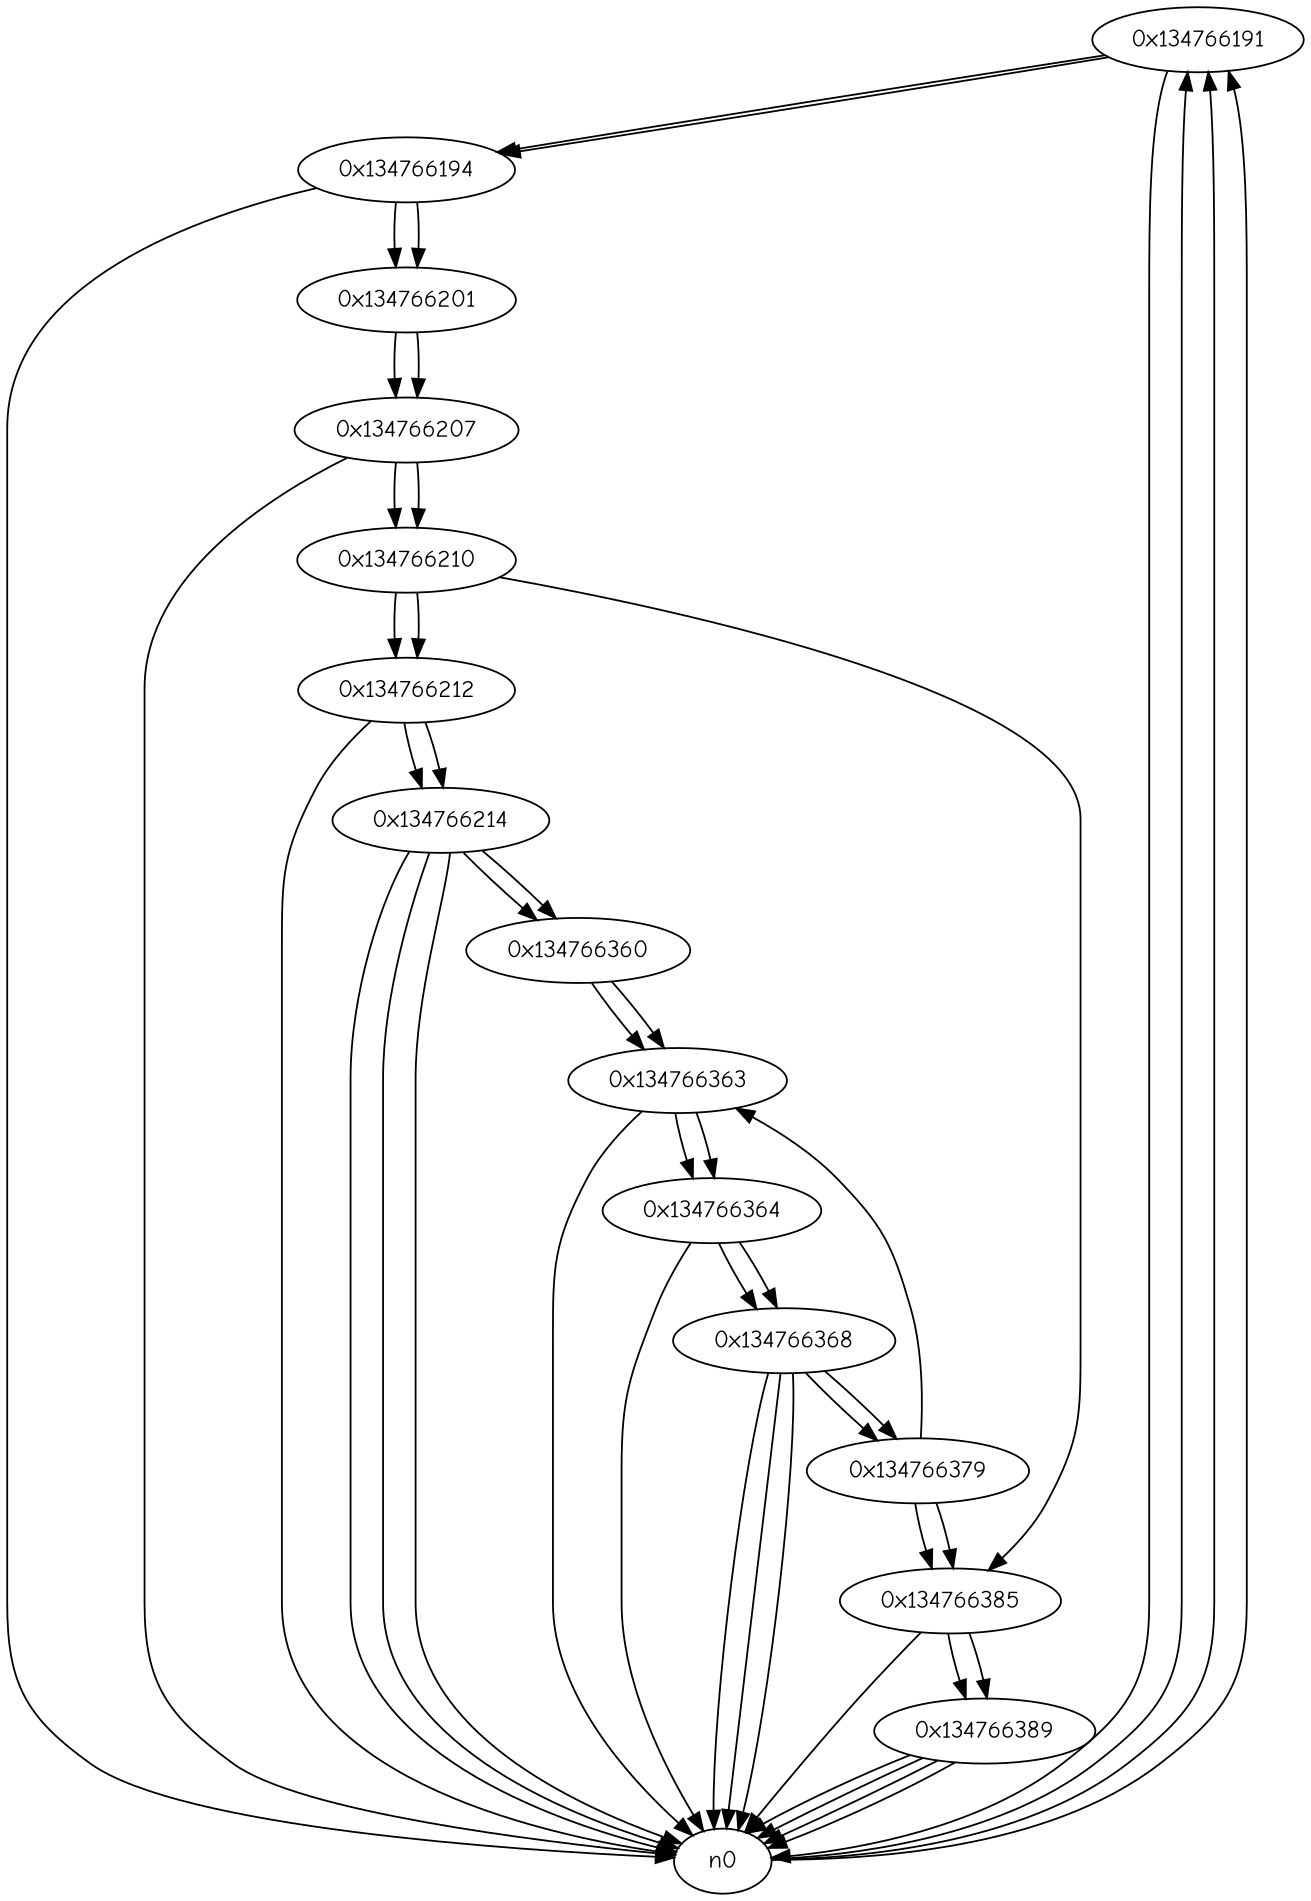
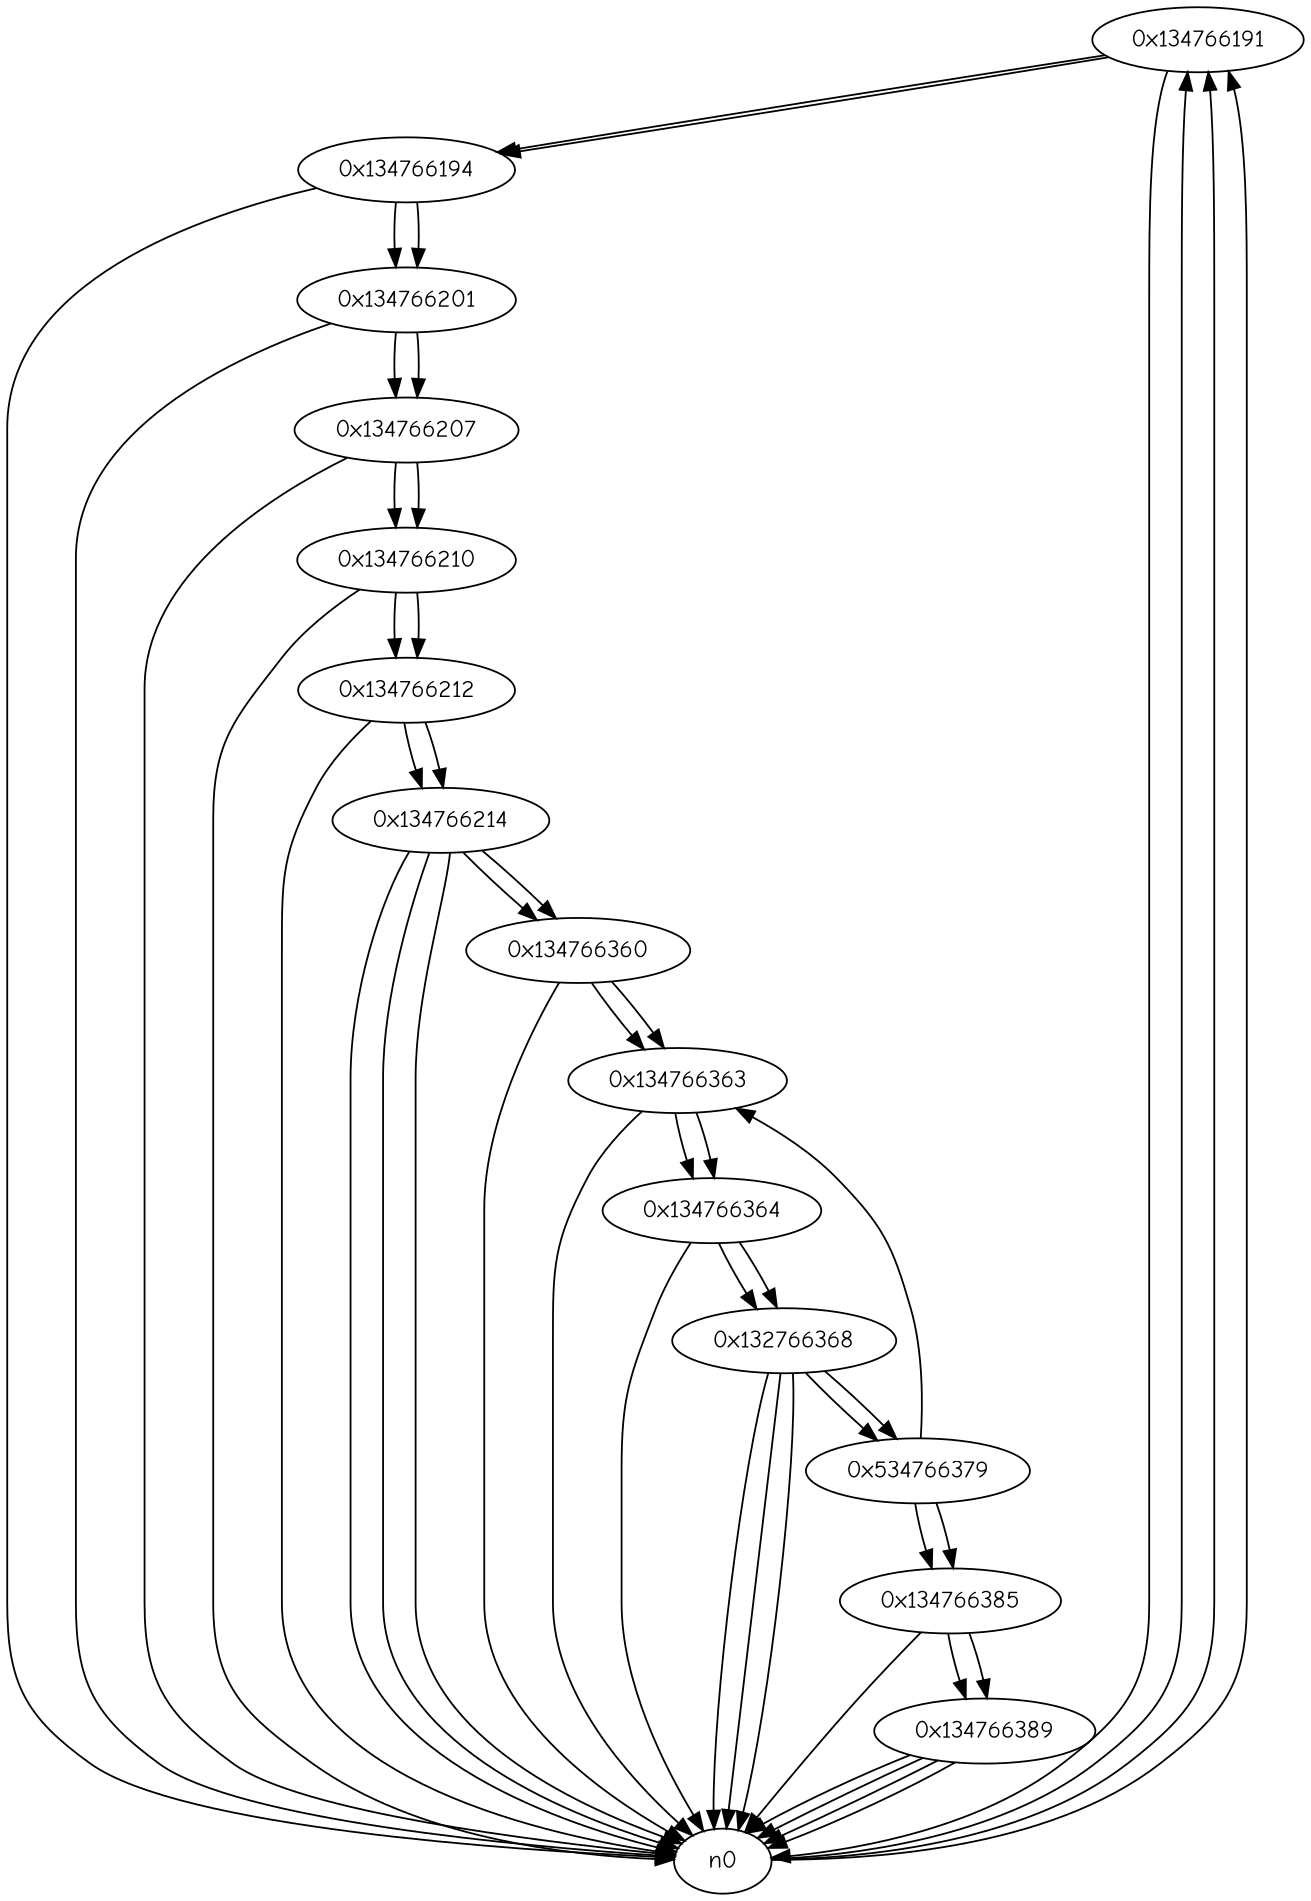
edge "0x134766210" -> "0x134766385": now "0x134766210" -> "n0"
edge "0x134766201" -> "n0": added
node "0x134766368": label "0x134766368" -> "0x132766368"
edge "0x134766360" -> "n0": added
node "0x134766379": label "0x134766379" -> "0x534766379"
